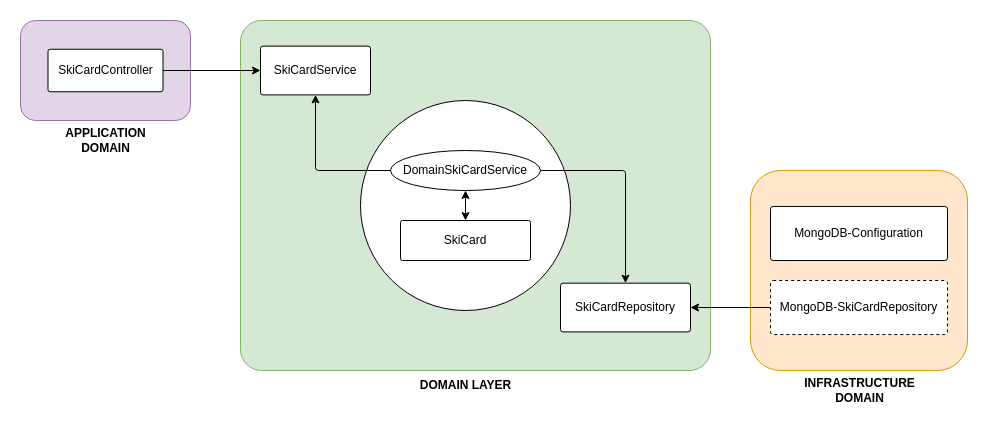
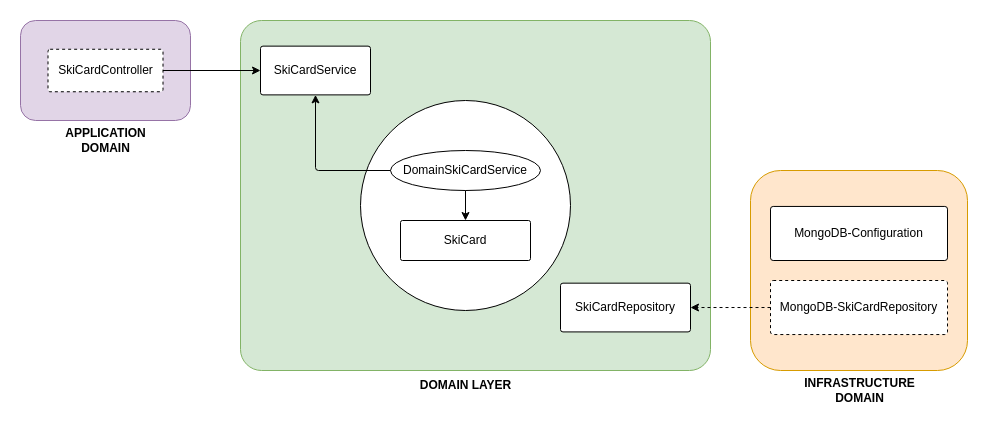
node "SkiCardController": style solid -> dashed
edge "DomainSkiCardService" -> "SkiCardRepository": removed
edge "DomainSkiCardService" -- "SkiCard": arrowhead classic -> none
edge "MongoDB-SkiCardRepository" -> "SkiCardRepository": style solid -> dashed
